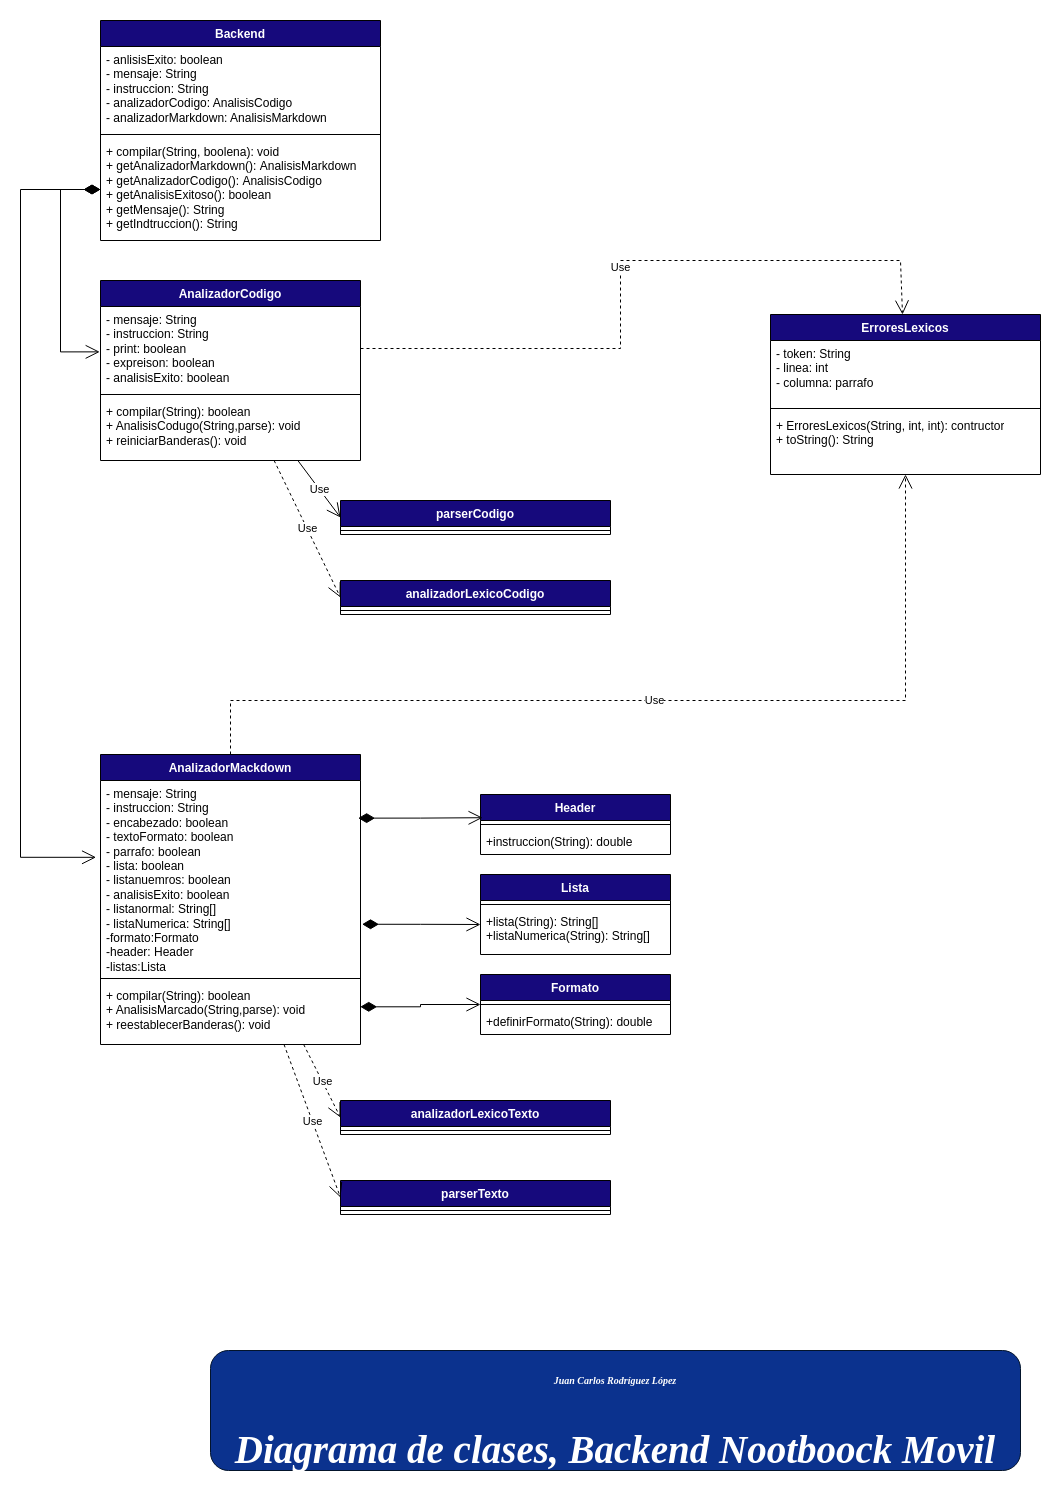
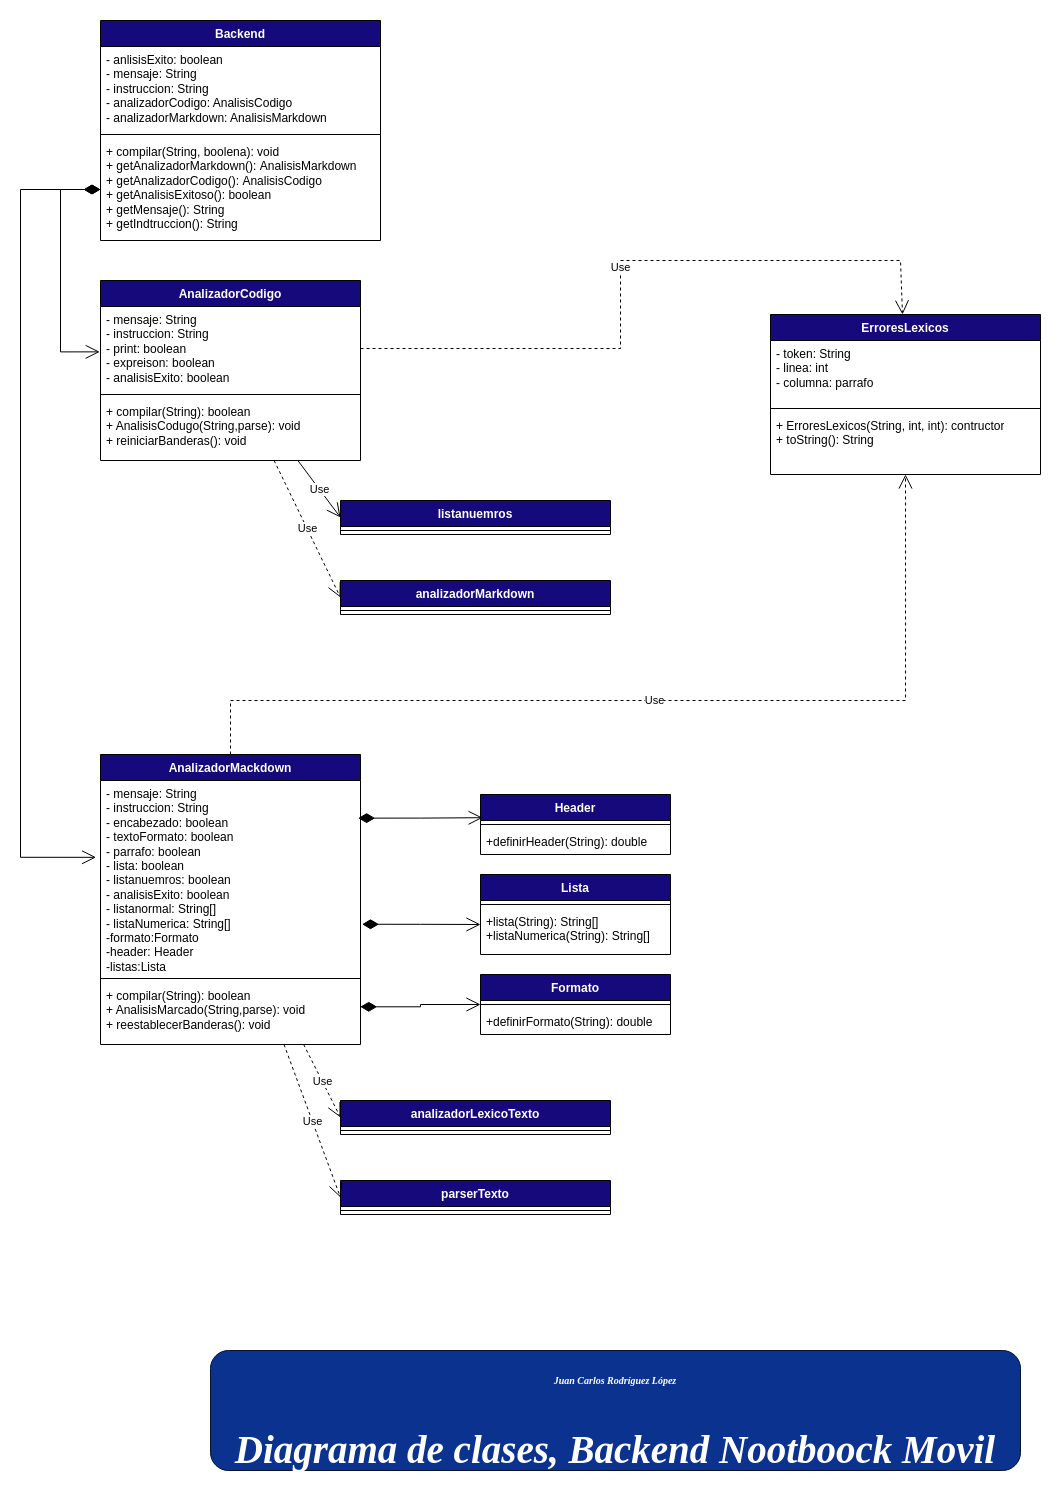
node "parserCodigo": label "parserCodigo" -> "listanuemros"
node "analizadorLexicoCodigo": label "analizadorLexicoCodigo" -> "analizadorMarkdown"
node "+instruccion(String): double": label "+instruccion(String): double" -> "+definirHeader(String): double"
